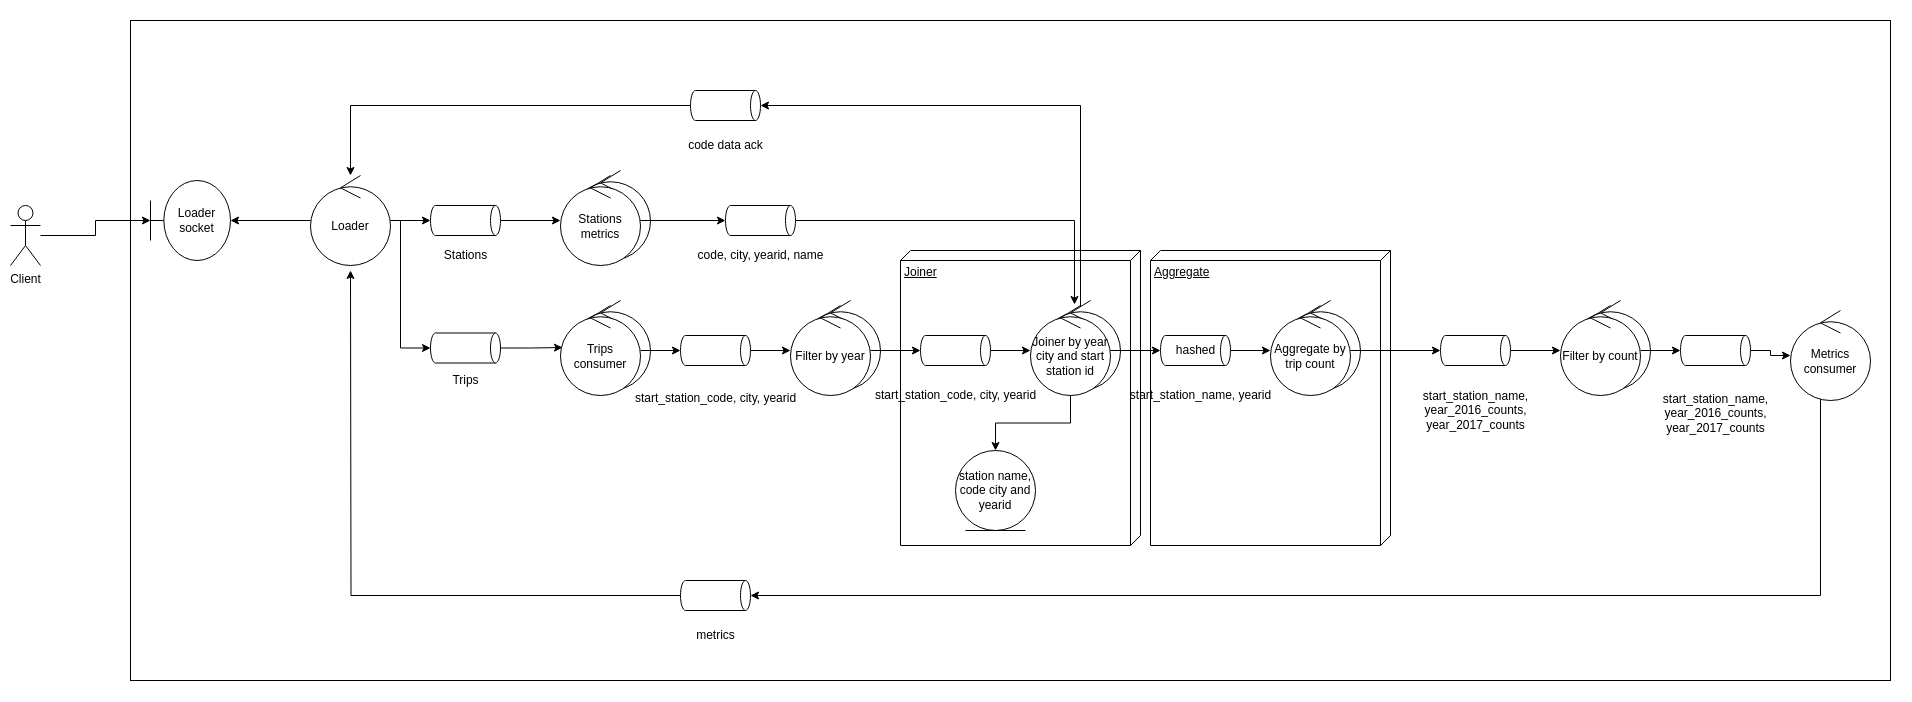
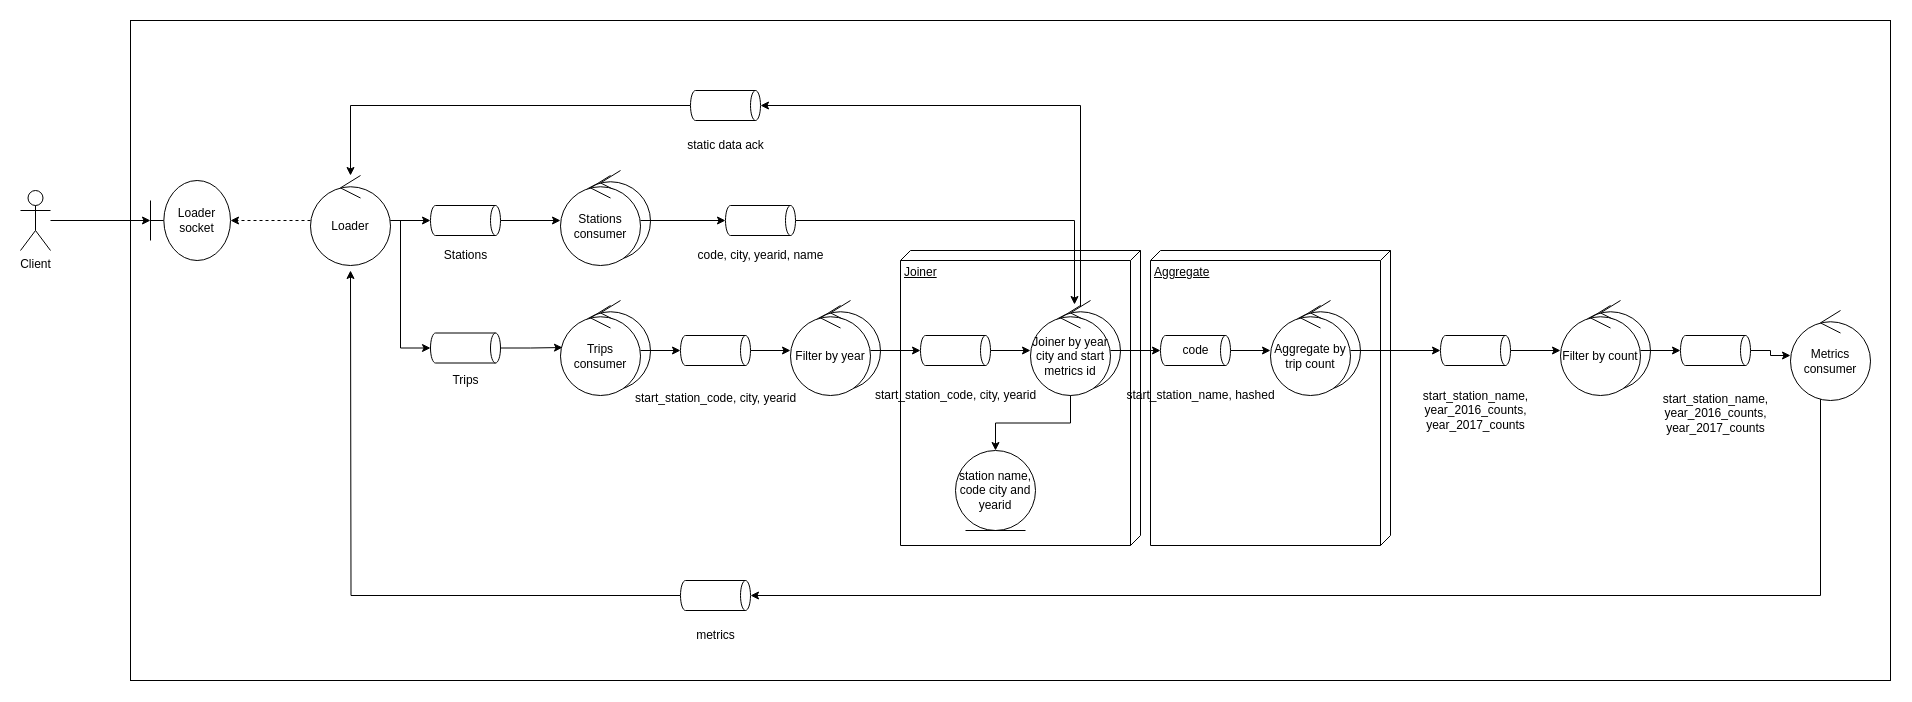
node "code data ack": label "code data ack" -> "static data ack"
edge "Loader" -> "Loader socket": style solid -> dashed
node "Stations metrics": label "Stations metrics" -> "Stations consumer"
node "Client": moved (26, 236) -> (36, 221)
node "hashed": label "hashed" -> "code"
node "Joiner by year city and start station id": label "Joiner by year city and start station id" -> "Joiner by year city and start metrics id"
node "start_station_name, yearid": label "start_station_name, yearid" -> "start_station_name, hashed"
